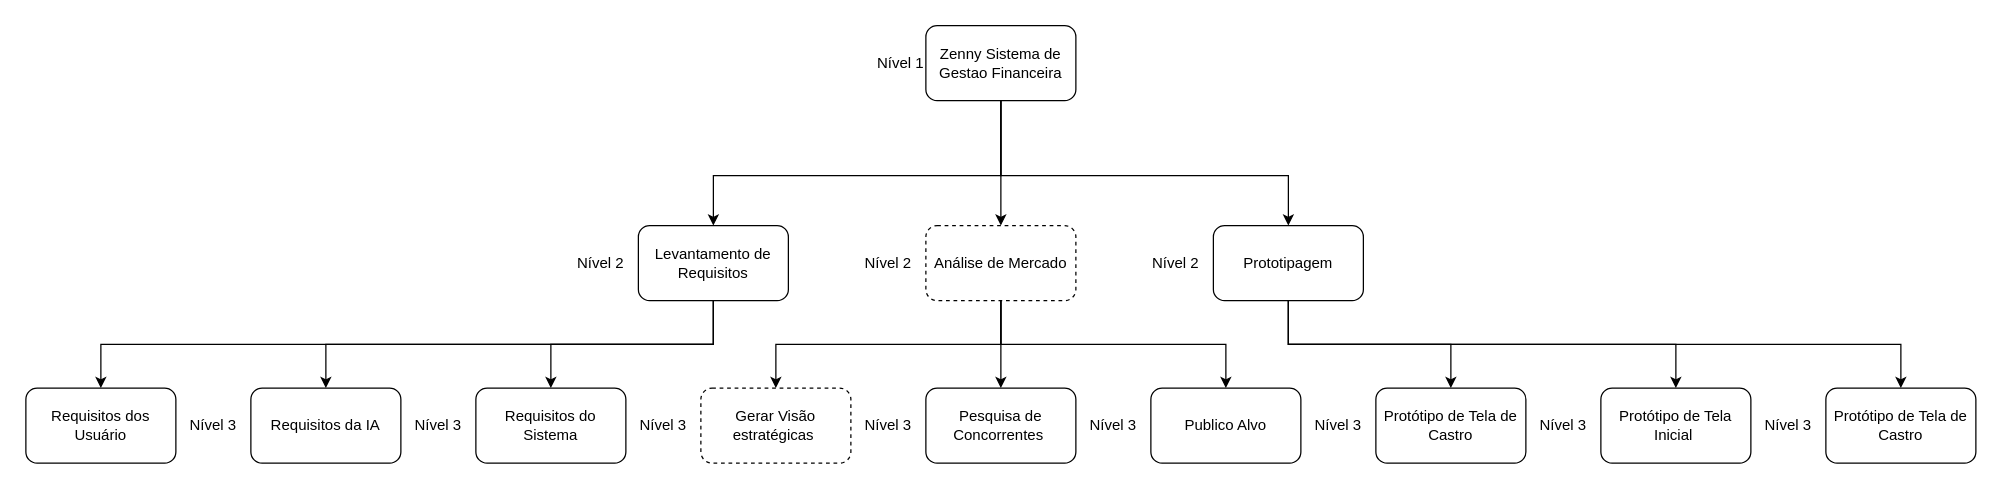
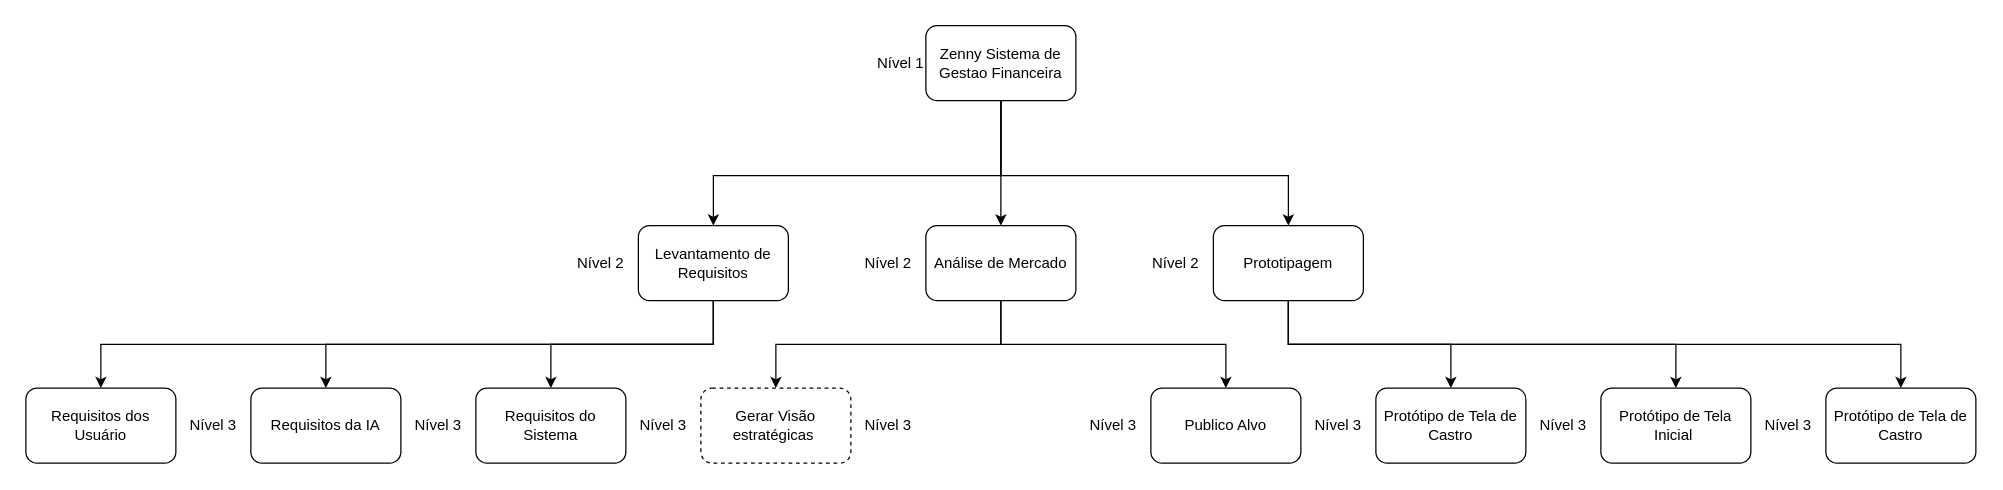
node "Análise de Mercado": style dashed -> solid
edge "Análise de Mercado" -> "Pesquisa de Concorrentes": removed
node "Pesquisa de Concorrentes": removed
